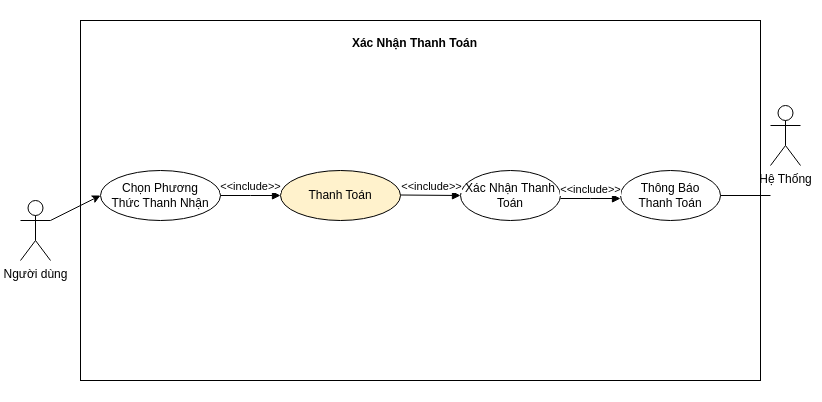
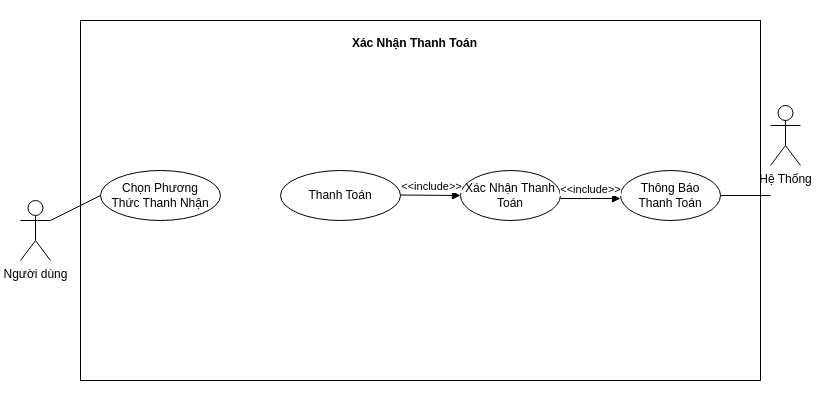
edge "Chọn Phương Thức Thanh Nhận" -> "Thanh Toán": removed, label "<<include>>"
node "Thanh Toán": fillcolor #fff2cc -> #ffffff
edge "Người dùng" -> "Chọn Phương Thức Thanh Nhận": arrowhead classic -> none
